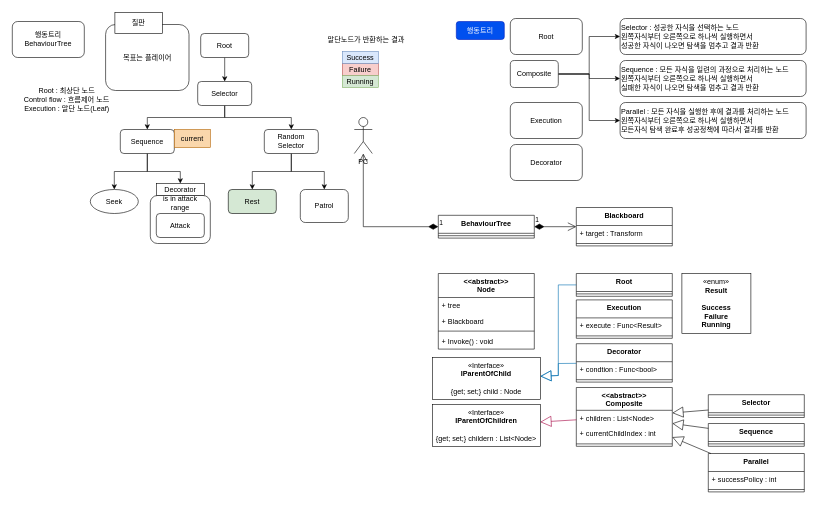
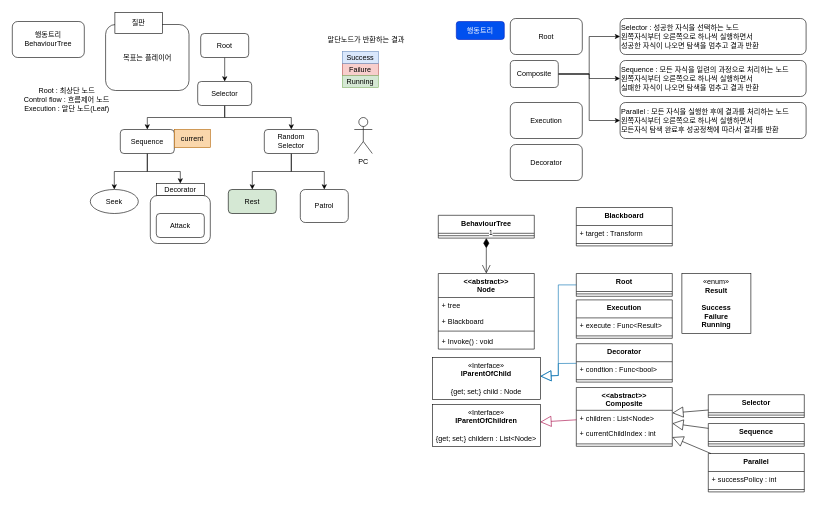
edge "PC" -- "BehaviourTree": now "<<abstract>> Node" -- "BehaviourTree"
node "is in attack range": removed
edge "BehaviourTree" -- "Blackboard": removed, label "1"
